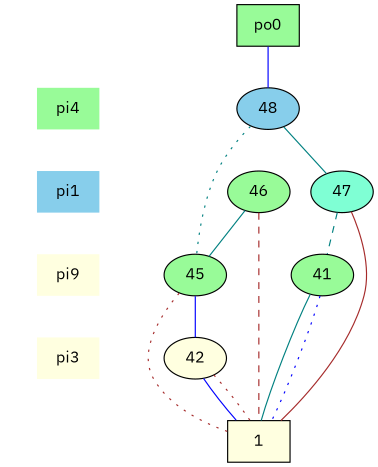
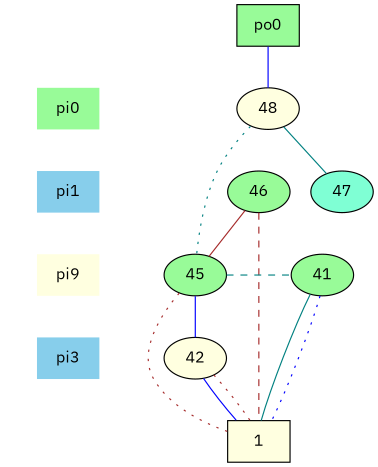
node "pi4": label "pi4" -> "pi0"
node "48": fillcolor skyblue -> lightyellow
edge "46" -- "45": color teal -> brown
edge "47" -- "41": now "45" -- "41"
edge "47" -- "1": removed
node "pi3": fillcolor lightyellow -> skyblue
